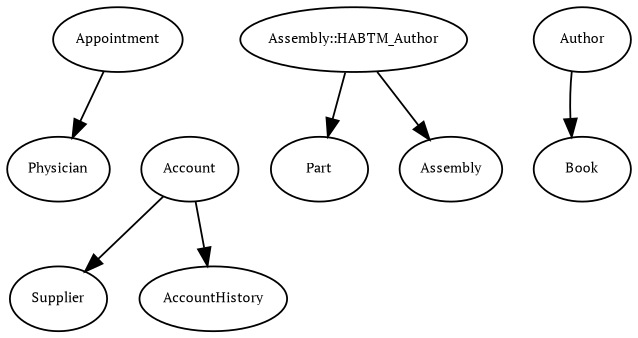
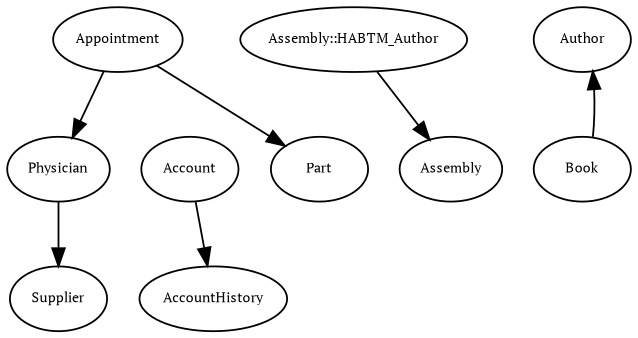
edge "Author" -> "Book": reversed
edge "Assembly::HABTM_Author" -> "Part": now "Appointment" -> "Part"
edge "Account" -> "Supplier": now "Physician" -> "Supplier"
